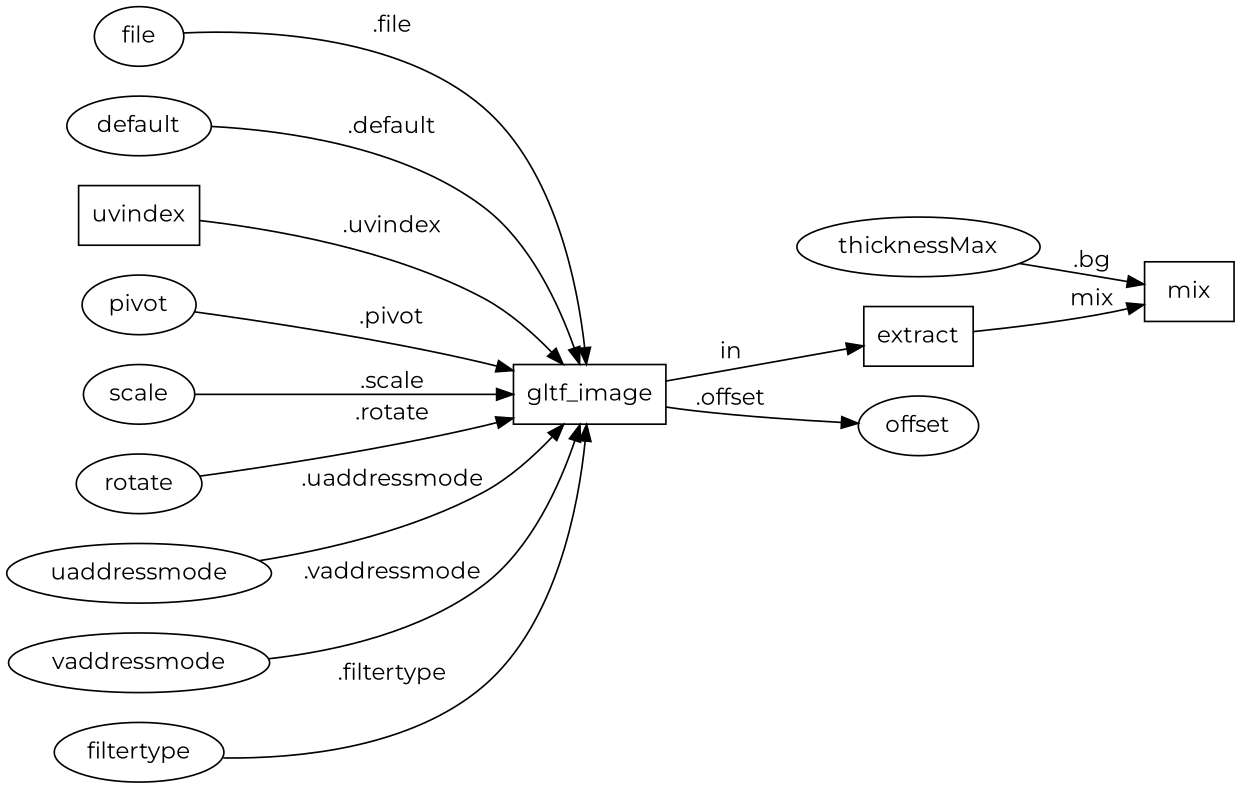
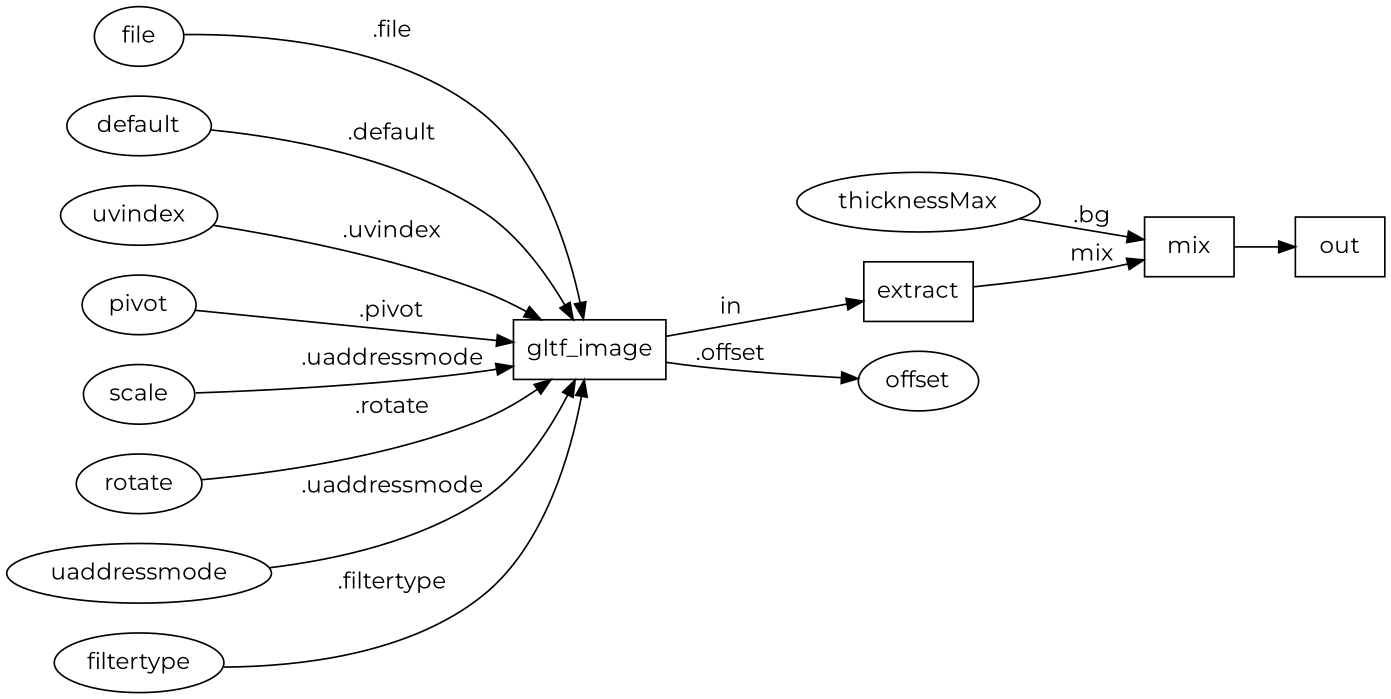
node "uvindex": shape box -> ellipse
node "out": added
edge "scale" -> "gltf_image": label ".scale" -> ".uaddressmode"
node "vaddressmode": removed
